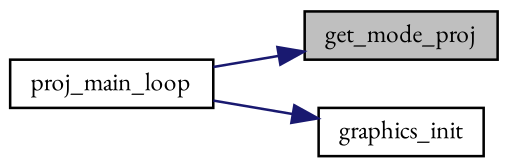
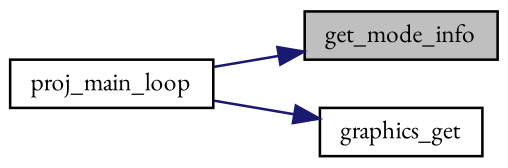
node "get_mode_proj": label "get_mode_proj" -> "get_mode_info"
node "graphics_init": label "graphics_init" -> "graphics_get"
